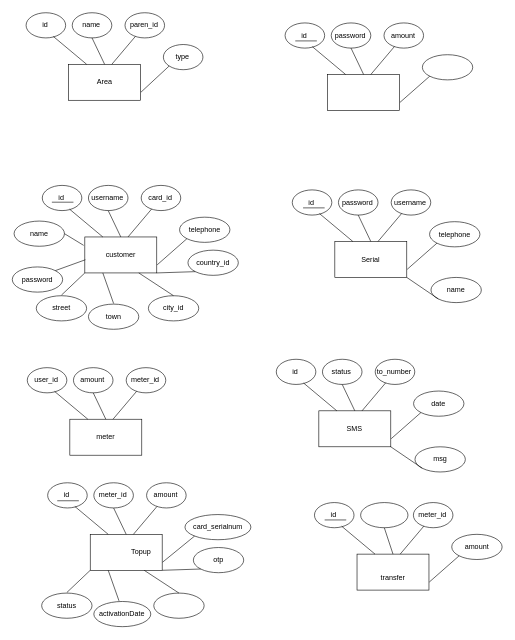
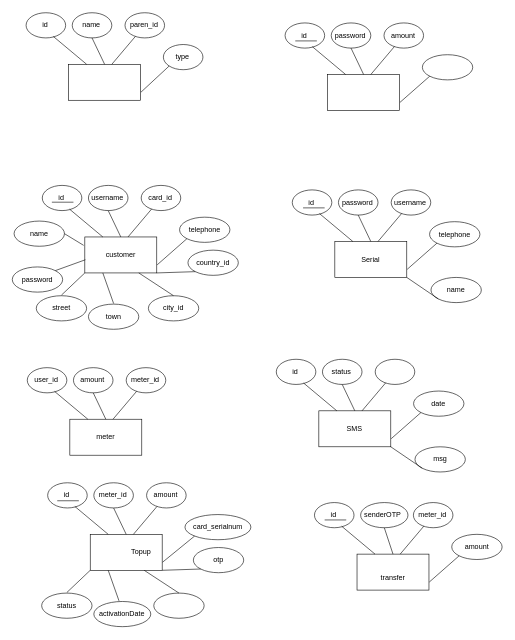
node "Area": removed
node "to_number": removed
node "senderOTP": added
